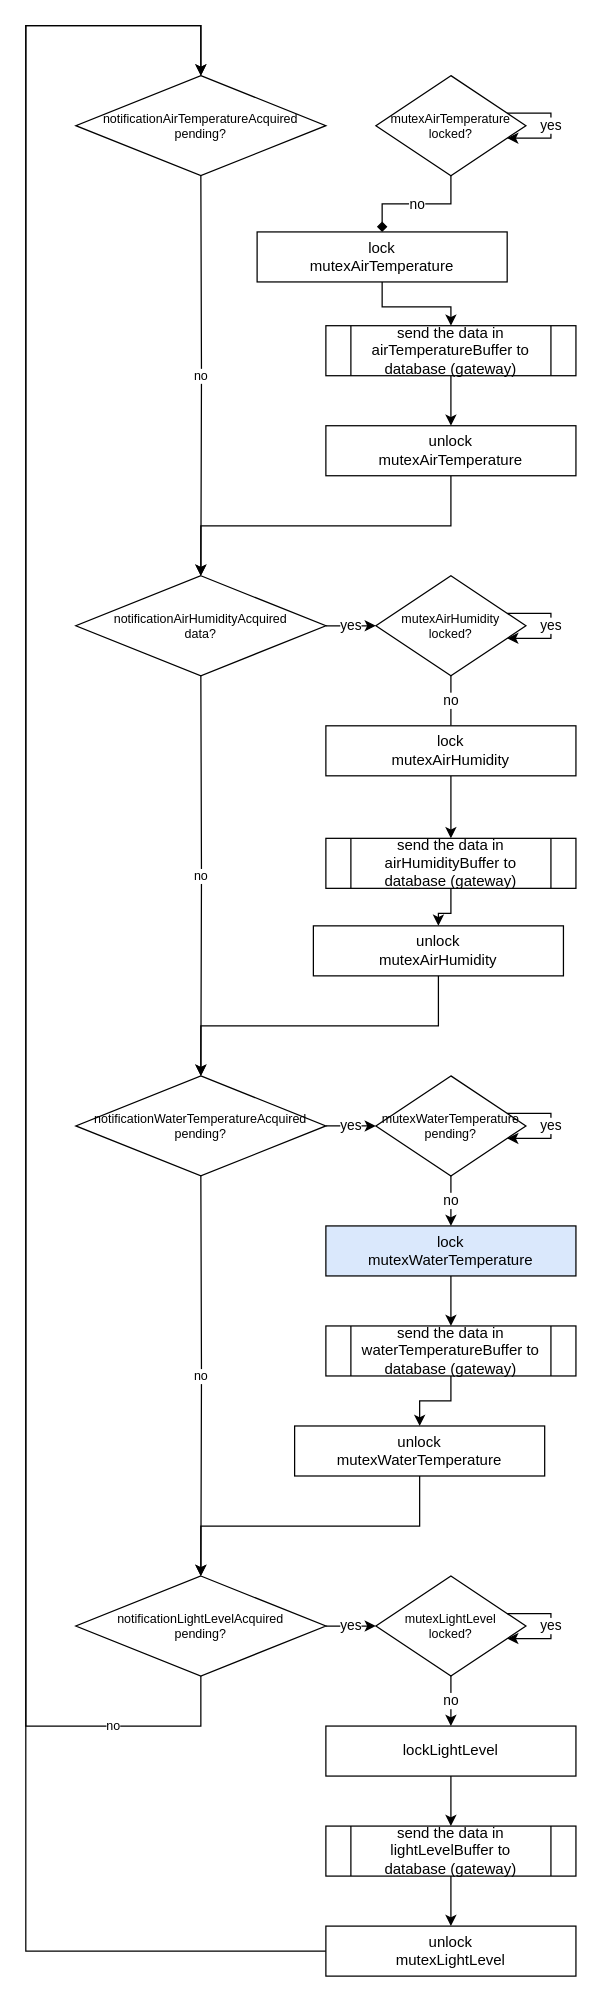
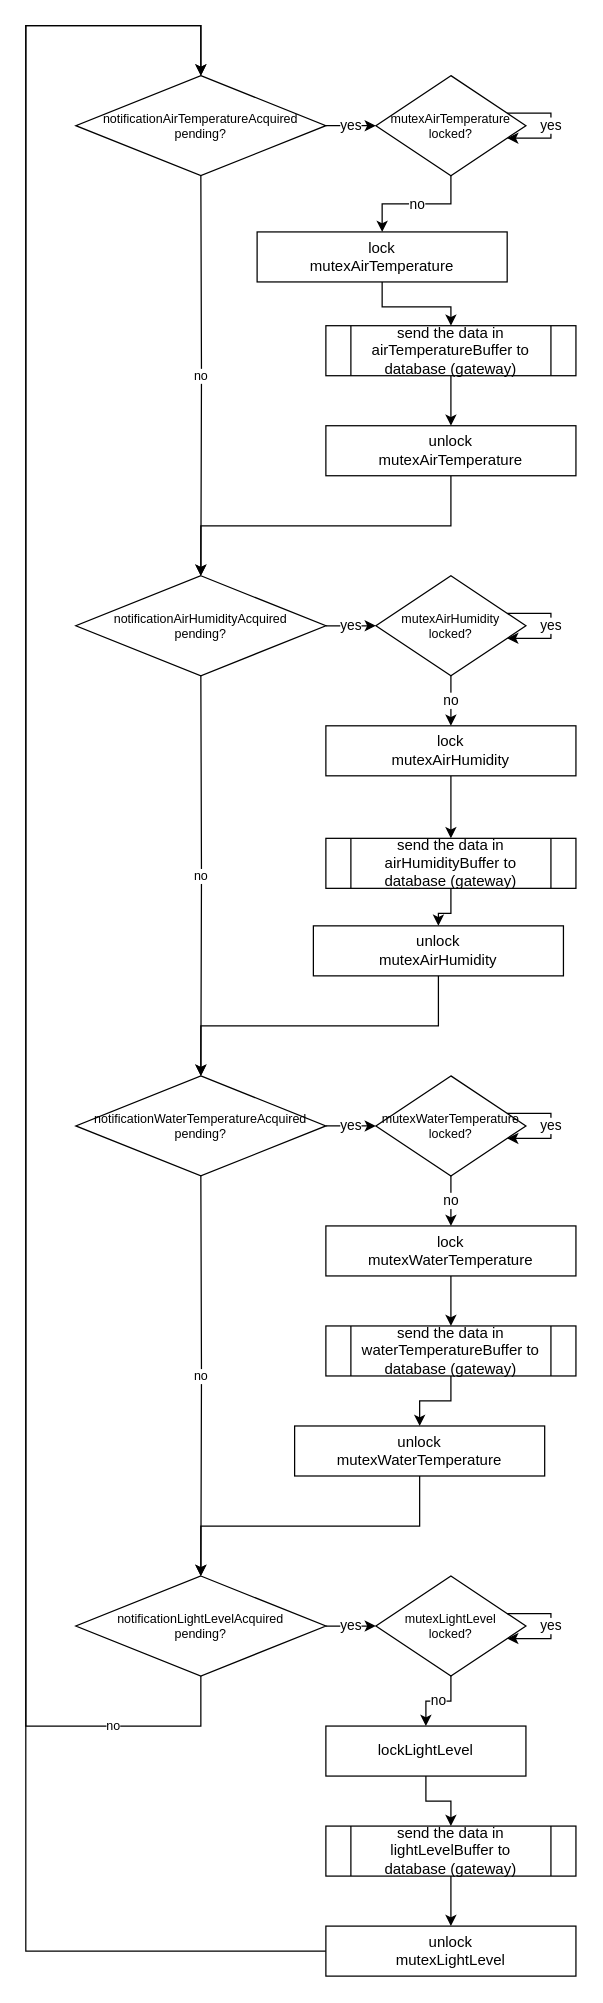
edge "notificationAirTemperatureAcquired pending?" -> "mutexAirTemperaturelocked?": added, label "yes"
edge "mutexAirTemperaturelocked?" -> "lock mutexAirTemperature": arrowhead diamond -> classic
node "notificationAirHumidityAcquired data?": label "notificationAirHumidityAcquired data?" -> "notificationAirHumidityAcquired pending?"
edge "mutexAirHumiditylocked?" -- "lock mutexAirHumidity": arrowhead none -> classic
node "mutexWaterTemperaturepending?": label "mutexWaterTemperaturepending?" -> "mutexWaterTemperaturelocked?"
node "lock mutexWaterTemperature": fillcolor #dae8fc -> #ffffff
node "lockLightLevel": size 250x50 -> 200x50
